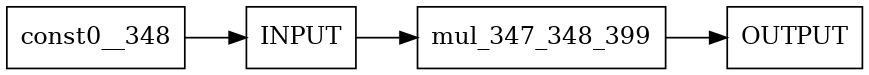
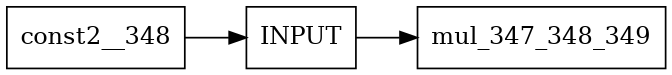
node "const0__348": label "const0__348" -> "const2__348"
node "mul_347_348_399": label "mul_347_348_399" -> "mul_347_348_349"
node "OUTPUT": removed
